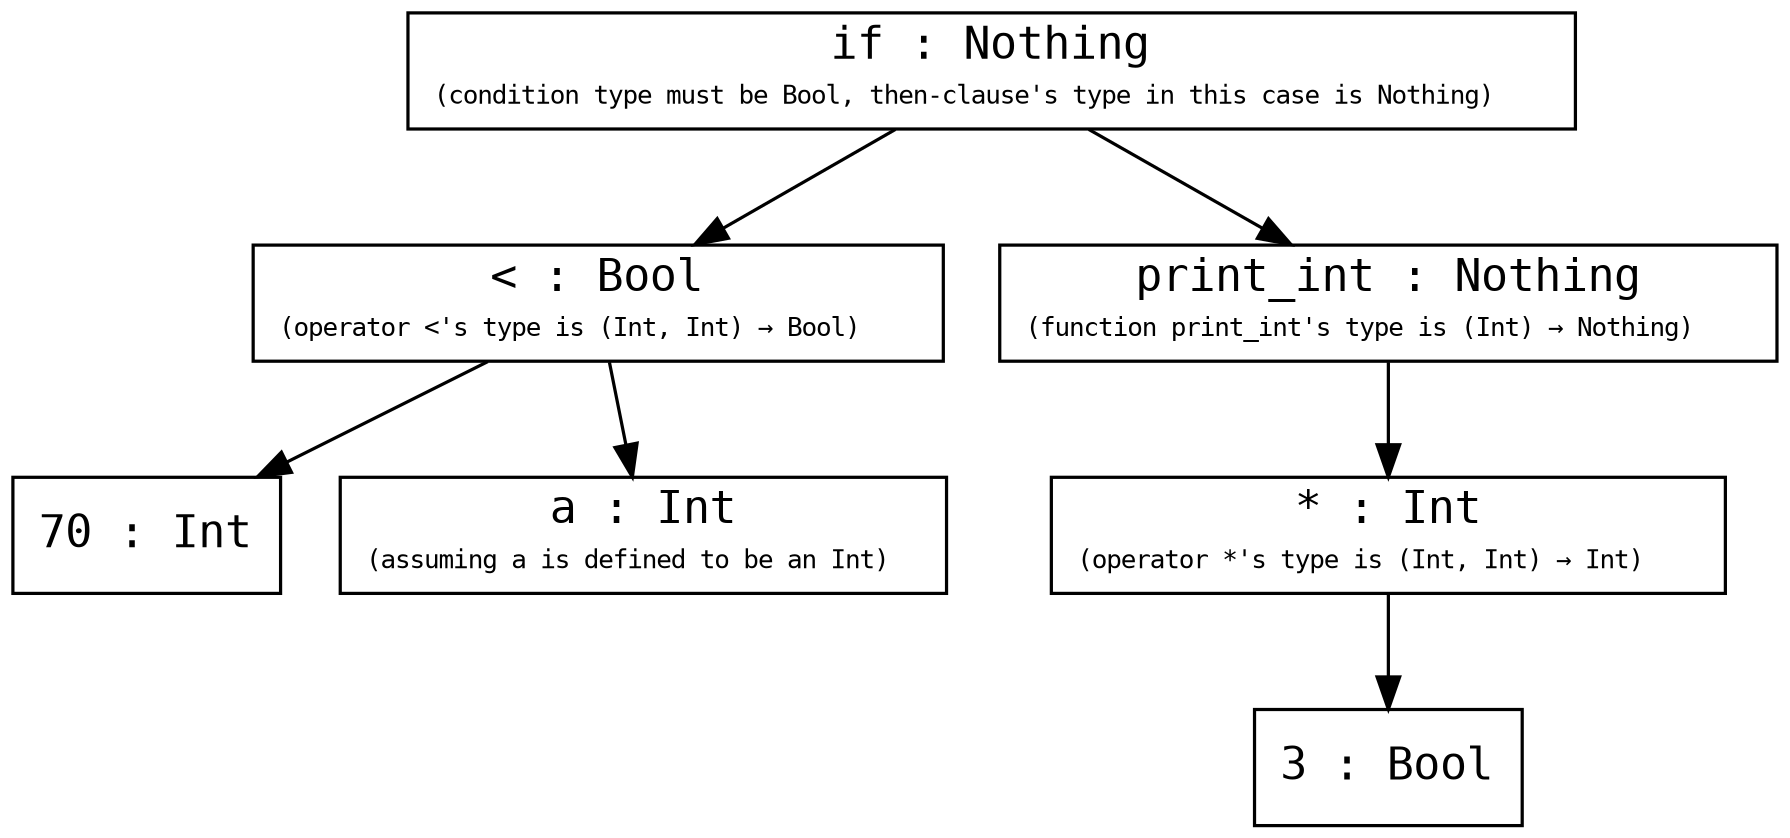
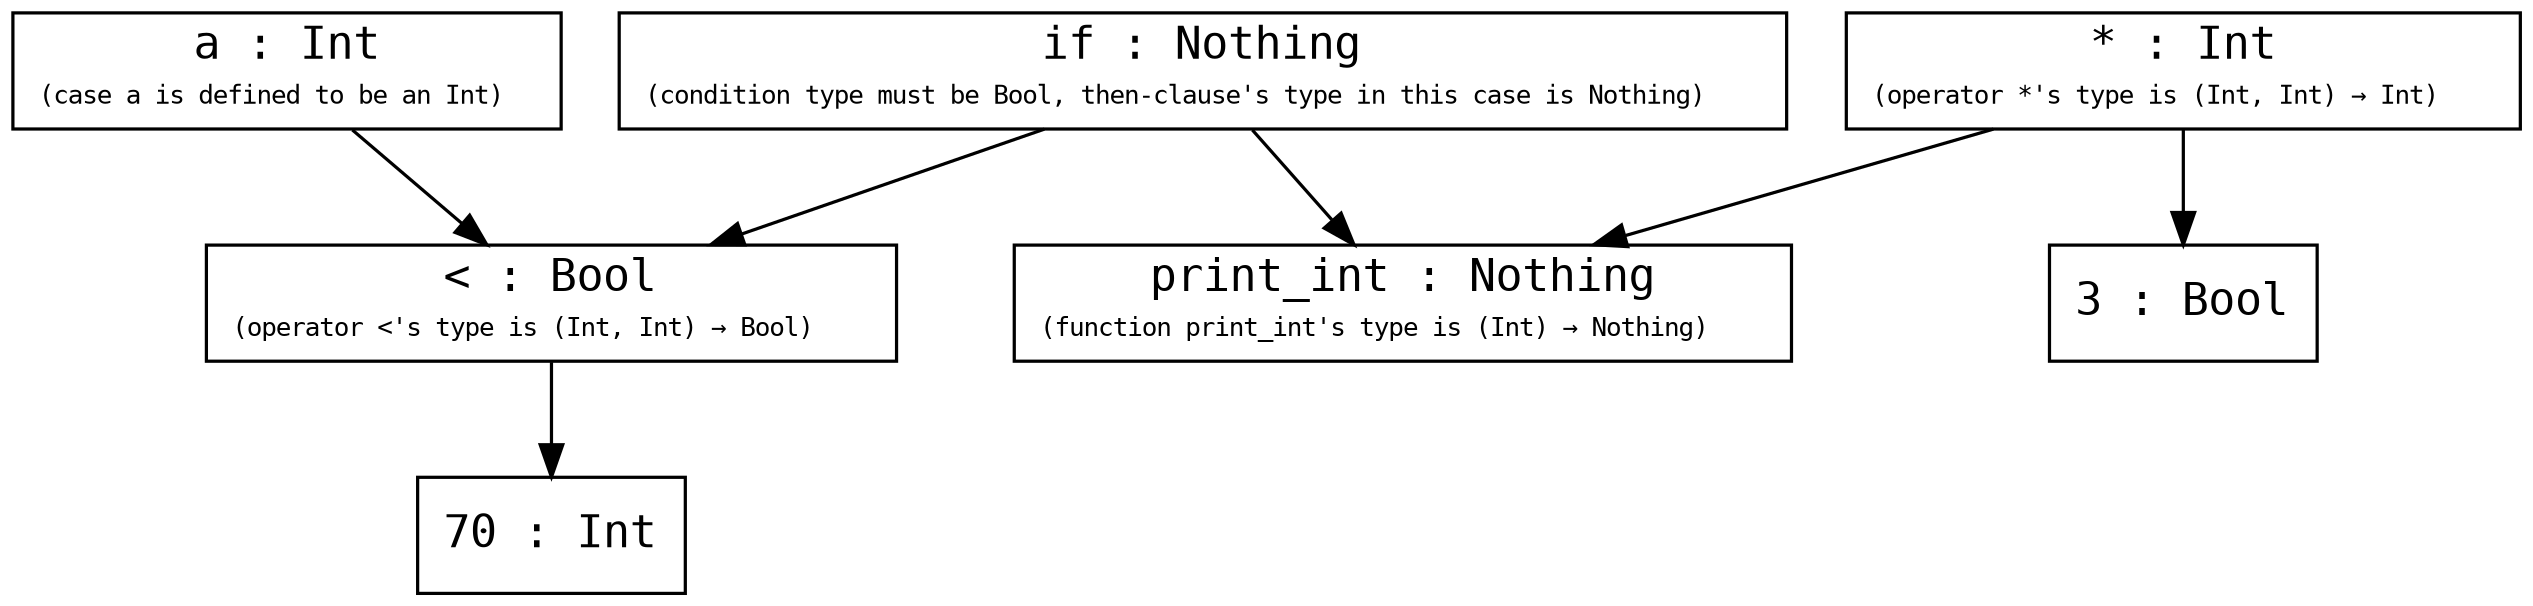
edge "< : Bool" -> "a : Int": reversed
edge "print_int : Nothing" -> "* : Int": reversed
node "a : Int": text "(assuming a is defined to be an Int)" -> "(case a is defined to be an Int)"
